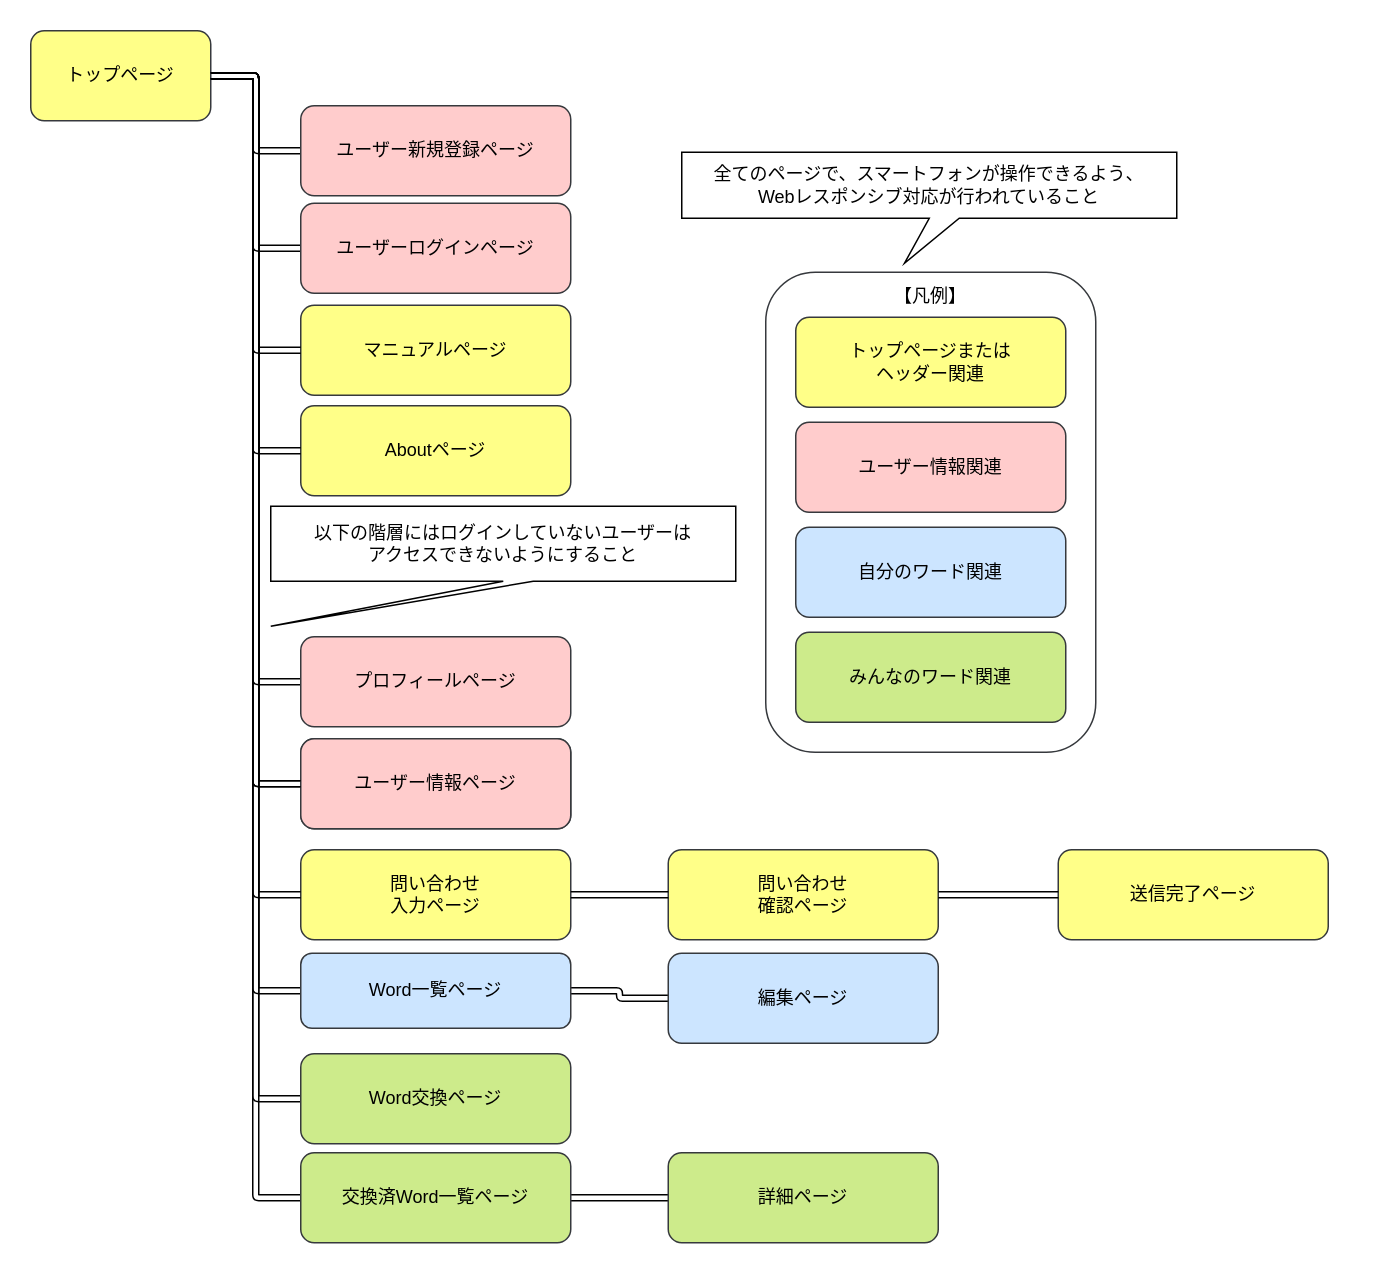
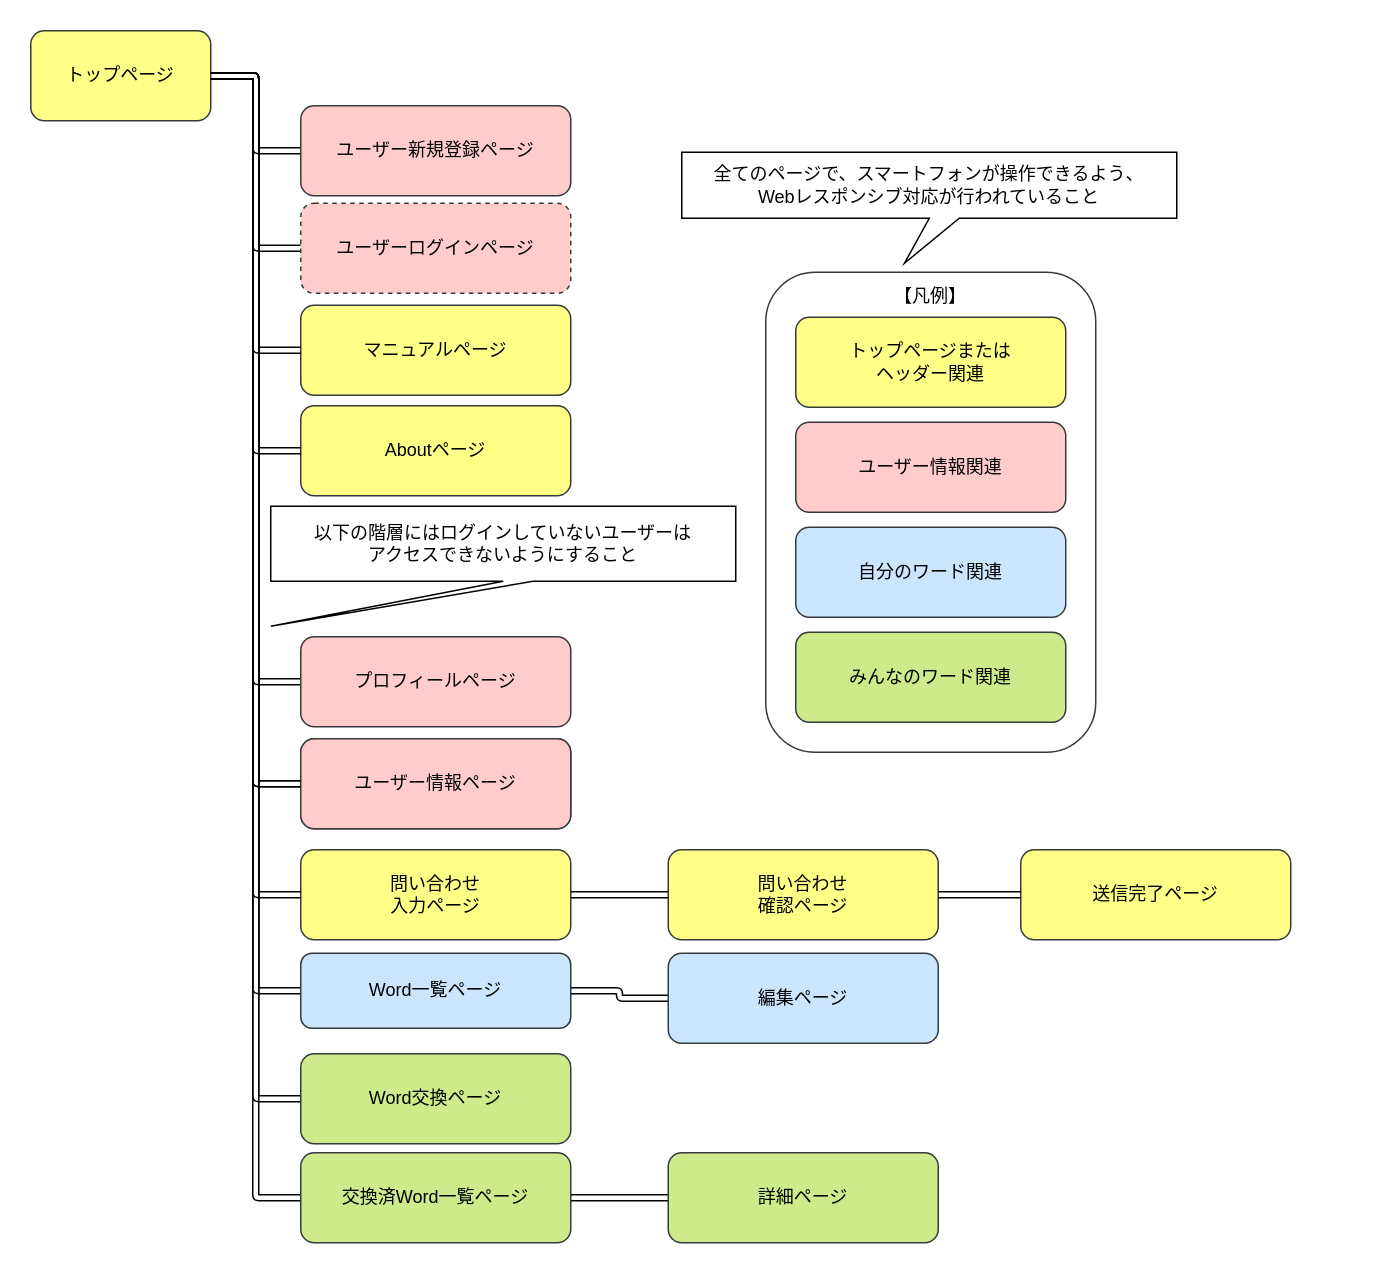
node "ユーザーログインページ": style solid -> dashed
node "送信完了ページ": moved (1193, 895) -> (1156, 895)
